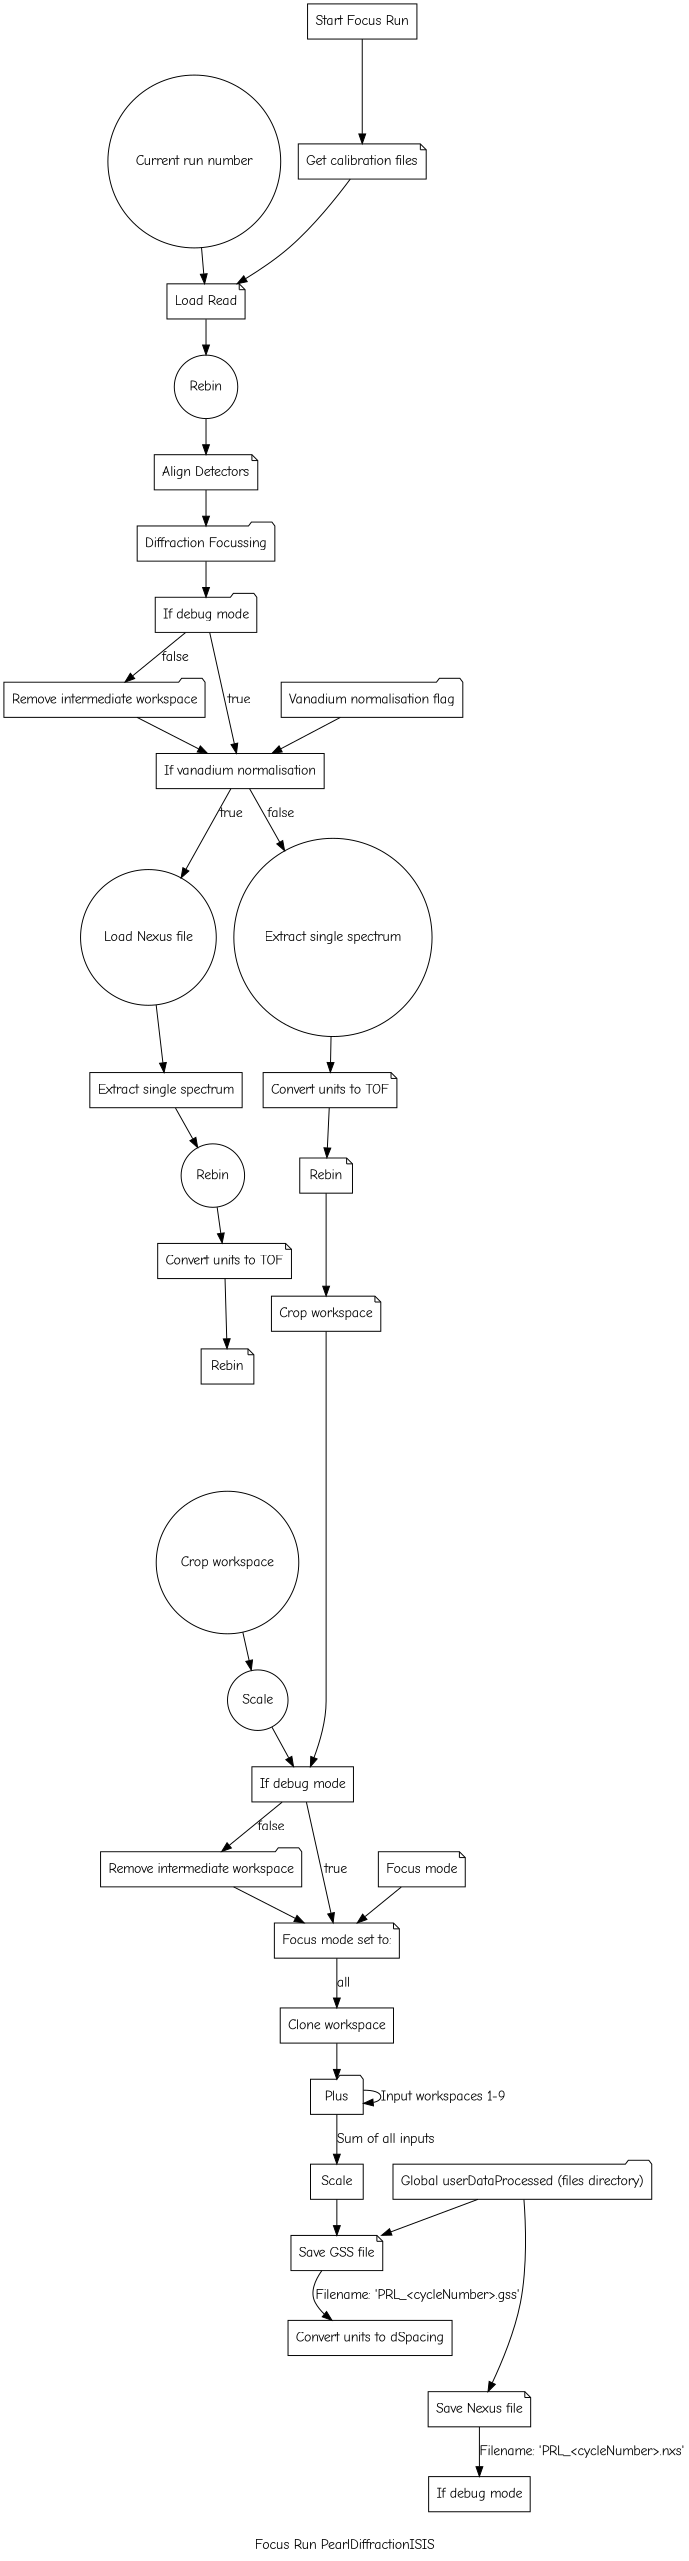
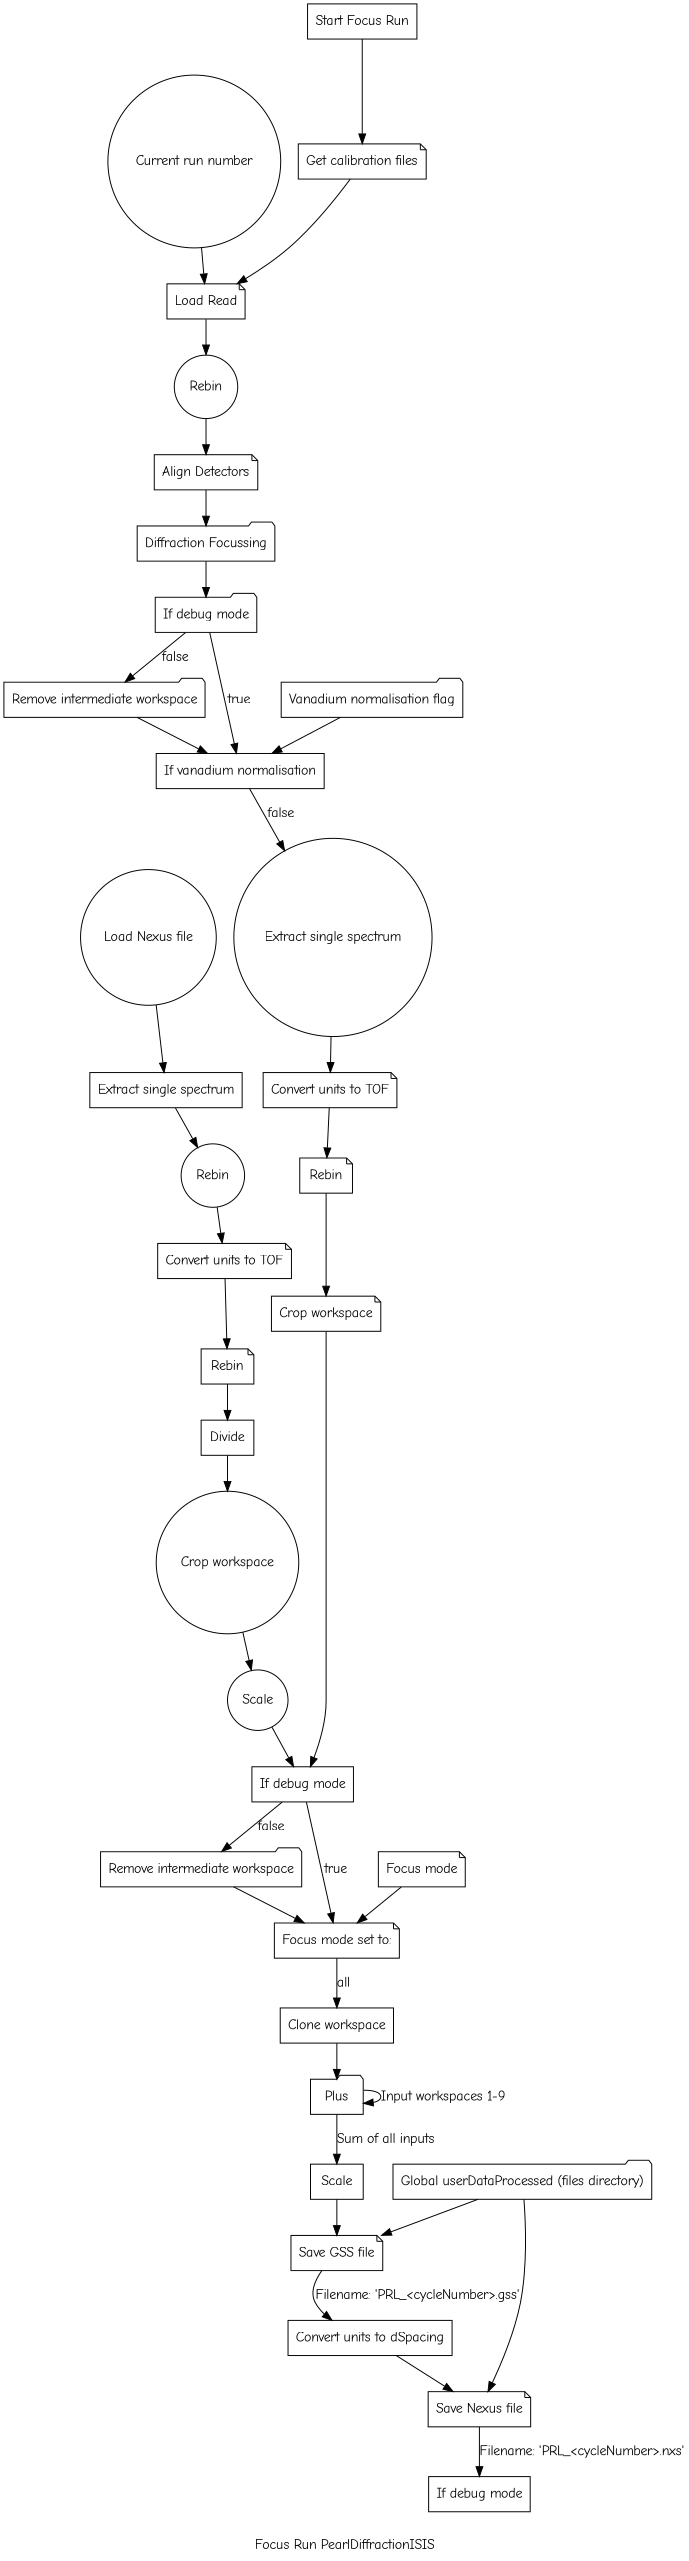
edge "If vanadium normalisation" -> "Load Nexus file": removed, label "true"
node "Divide": added
edge "Convert units to dSpacing" -> "Save Nexus file": added
